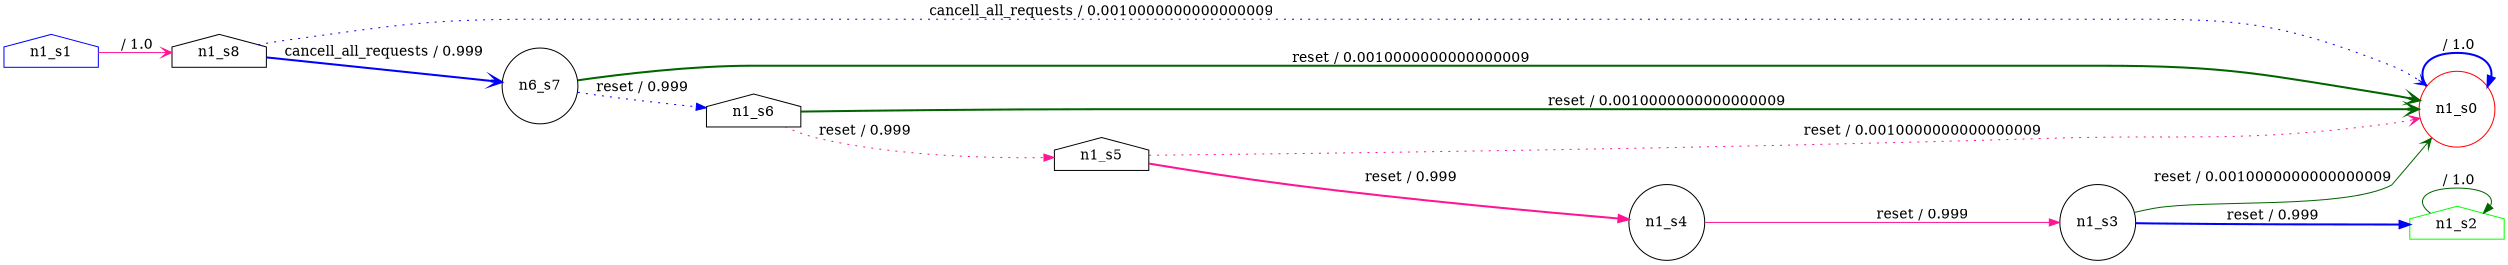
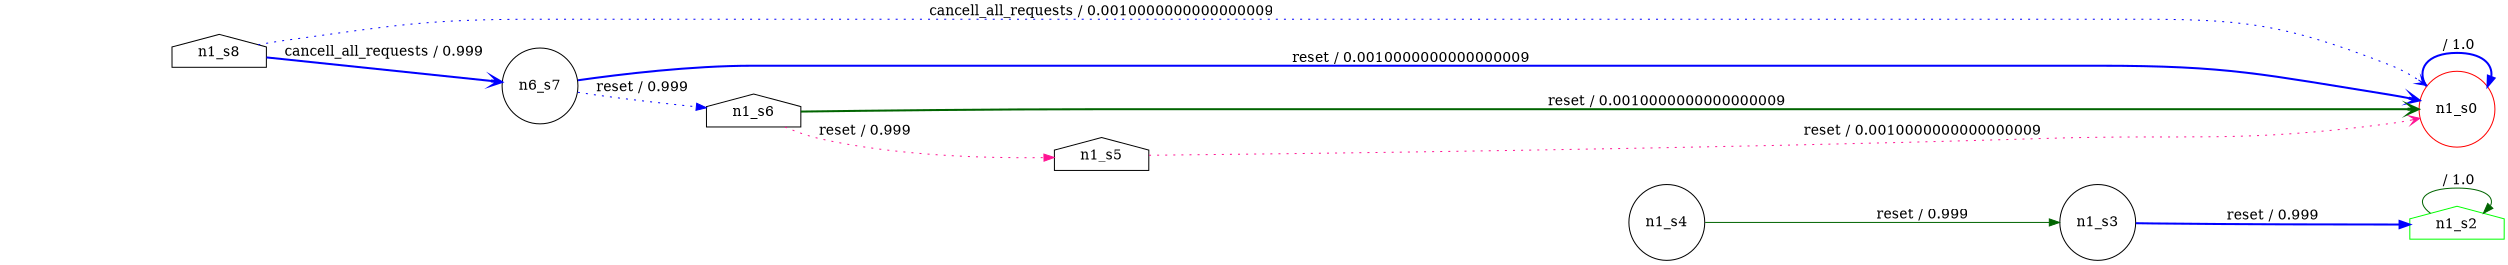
node "n1_s1": removed
edge "n6_s7" -> "n1_s0": color darkgreen -> blue
edge "n1_s5" -> "n1_s4": removed, label "reset / 0.999"
edge "n1_s3" -> "n1_s0": removed, label "reset / 0.0010000000000000009"
edge "n1_s4" -> "n1_s3": color deeppink -> darkgreen
